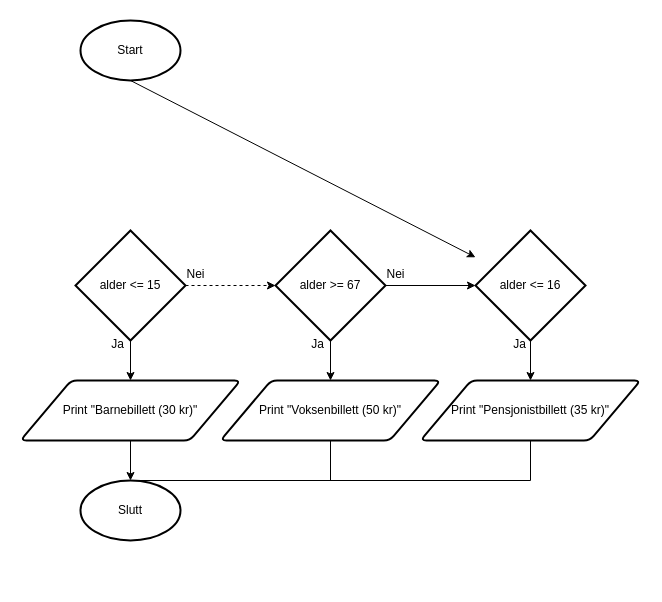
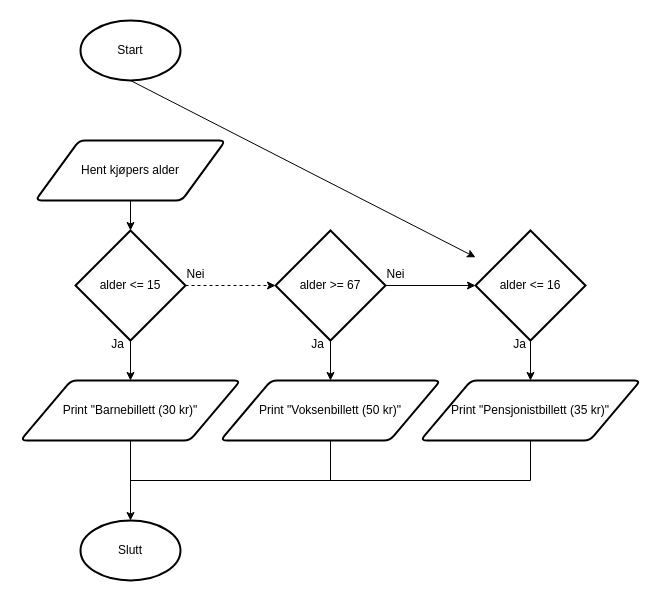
node "Hent kjøpers alder": added
edge "Hent kjøpers alder" -> "alder <= 15": added
node "Slutt": moved (131, 511) -> (131, 551)
